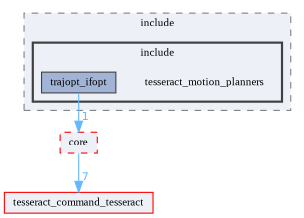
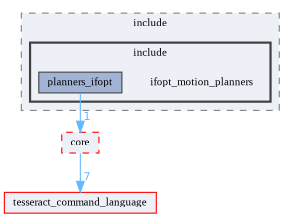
node "trajopt_ifopt": label "trajopt_ifopt" -> "planners_ifopt"
node "tesseract_motion_planners": label "tesseract_motion_planners" -> "ifopt_motion_planners"
node "tesseract_command_tesseract": label "tesseract_command_tesseract" -> "tesseract_command_language"
